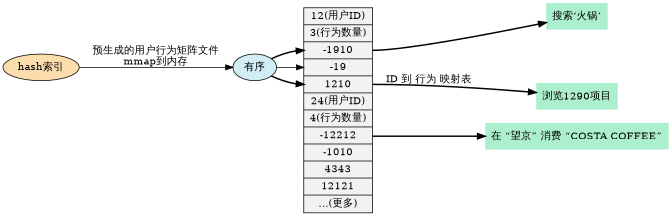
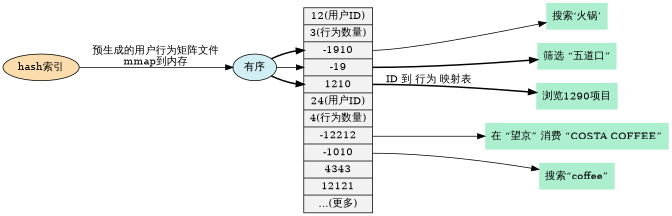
edge "12(用户ID)" -> "搜索‘火锅’": style bold -> solid
node "筛选 “五道口”": added
edge "12(用户ID)" -> "在 “望京” 消费 “COSTA COFFEE”": style bold -> solid
node "搜索“coffee”": added
